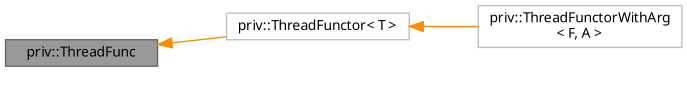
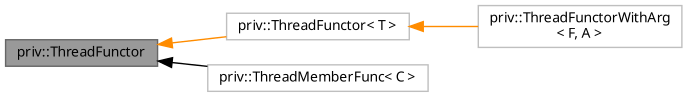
node "priv::ThreadFunc": label "priv::ThreadFunc" -> "priv::ThreadFunctor"
node "priv::ThreadMemberFunc< C >": added
